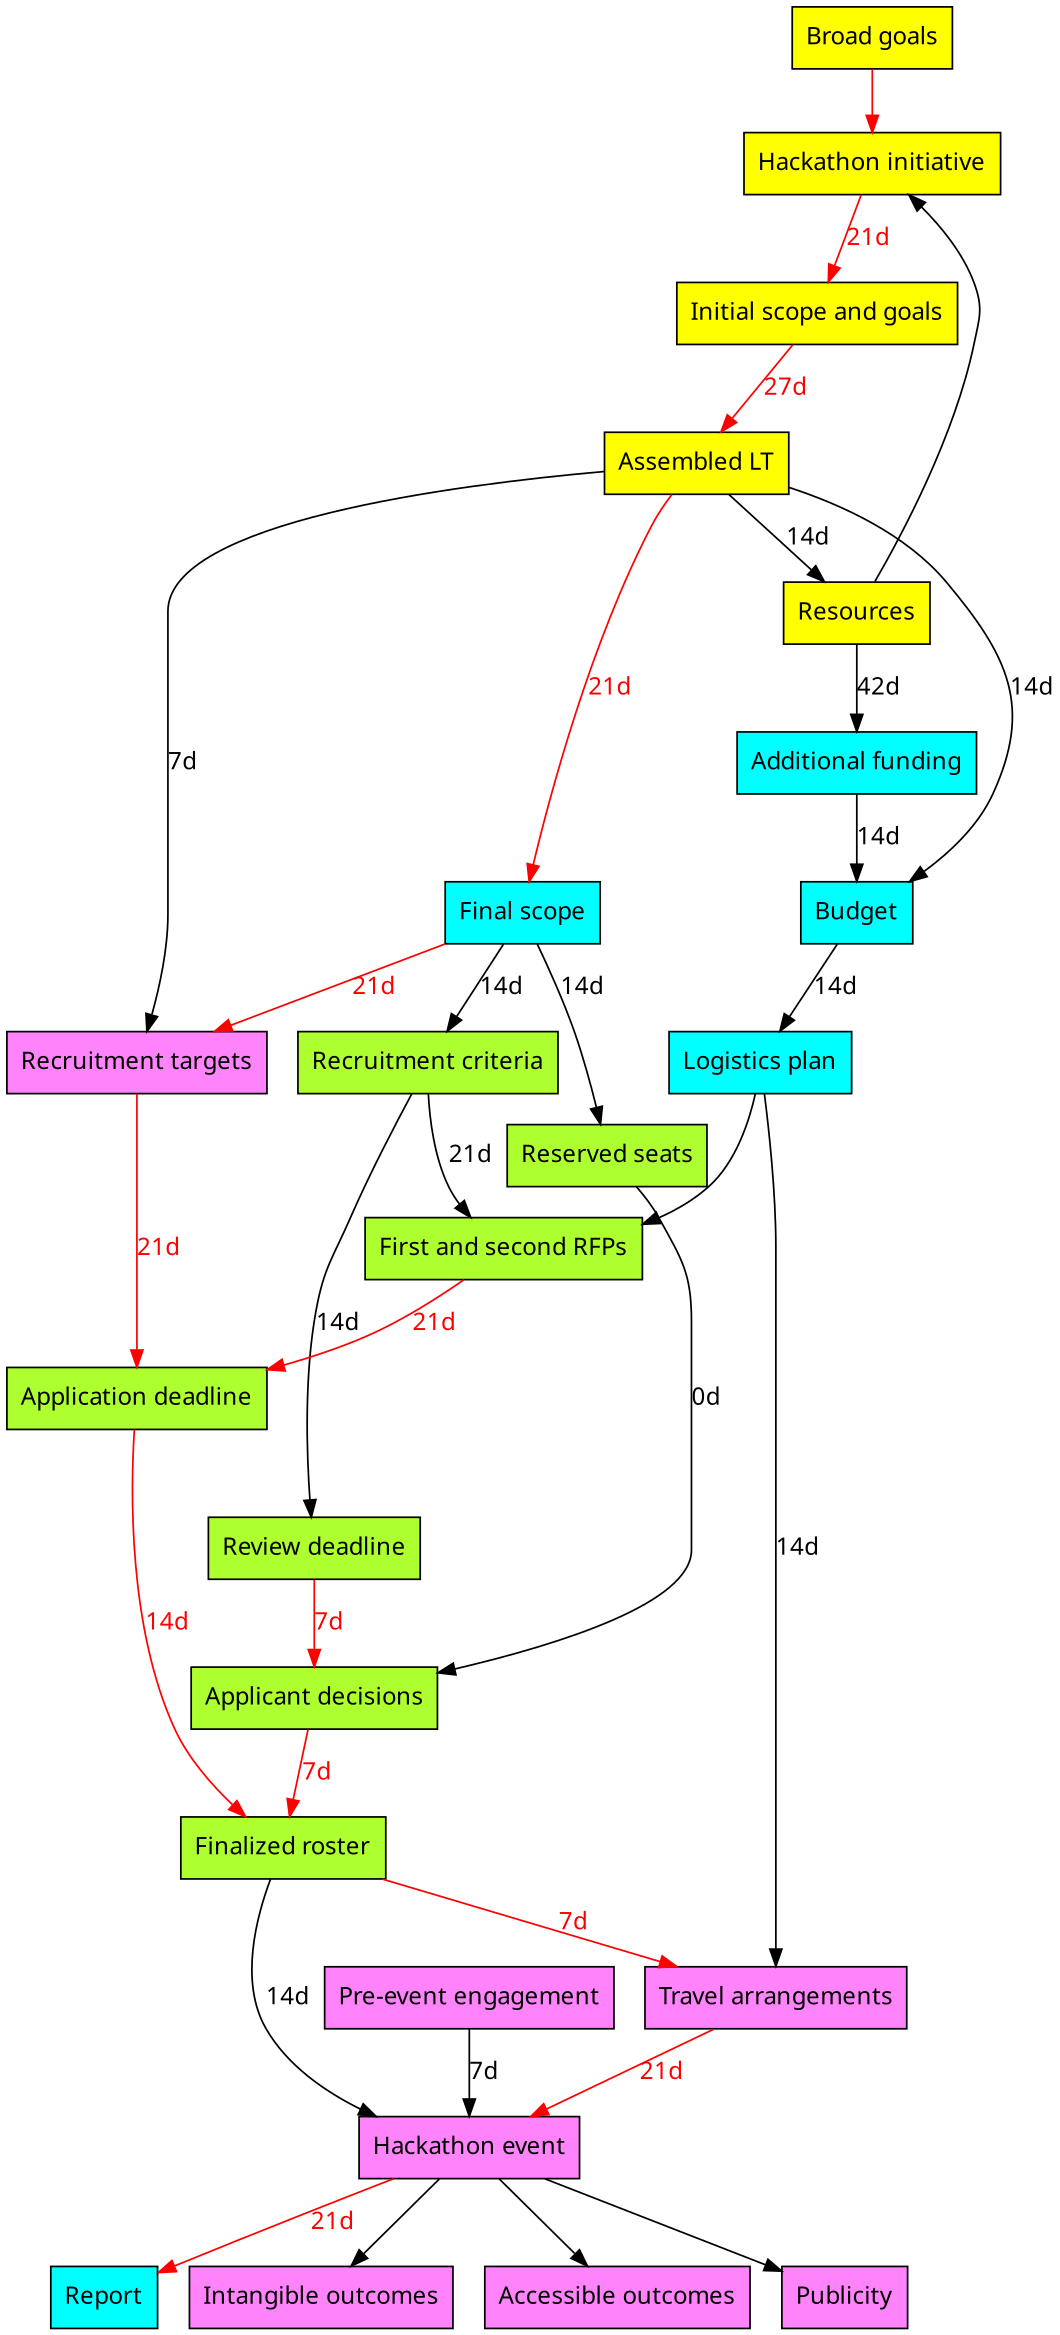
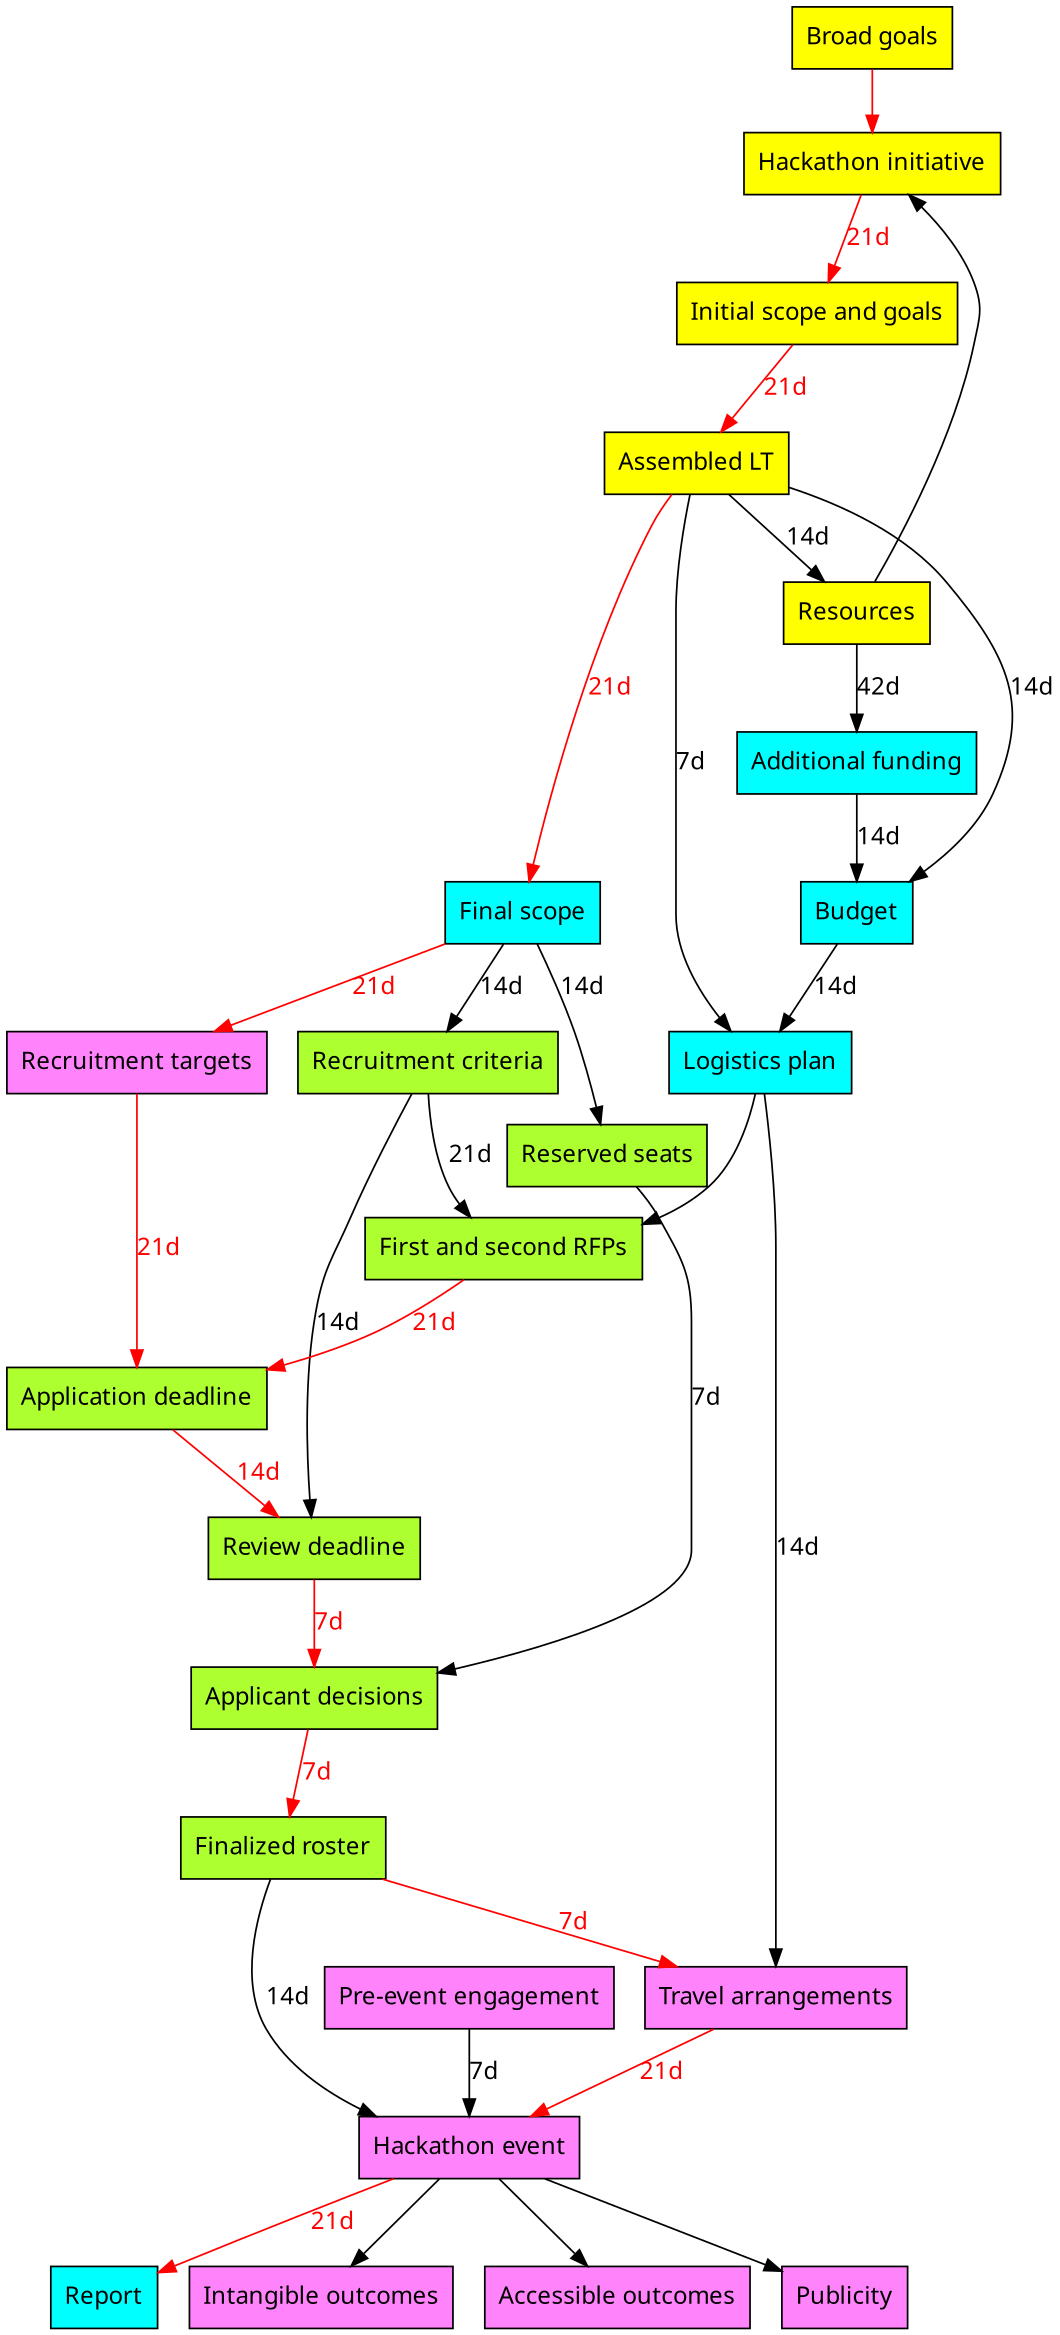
edge "Initial scope and goals" -> "Assembled LT": label "27d" -> "21d"
edge "Assembled LT" -> "Recruitment targets": now "Assembled LT" -> "Logistics plan"
edge "Reserved seats" -> "Applicant decisions": label "0d" -> "7d"
edge "Application deadline" -> "Finalized roster": now "Application deadline" -> "Review deadline"
